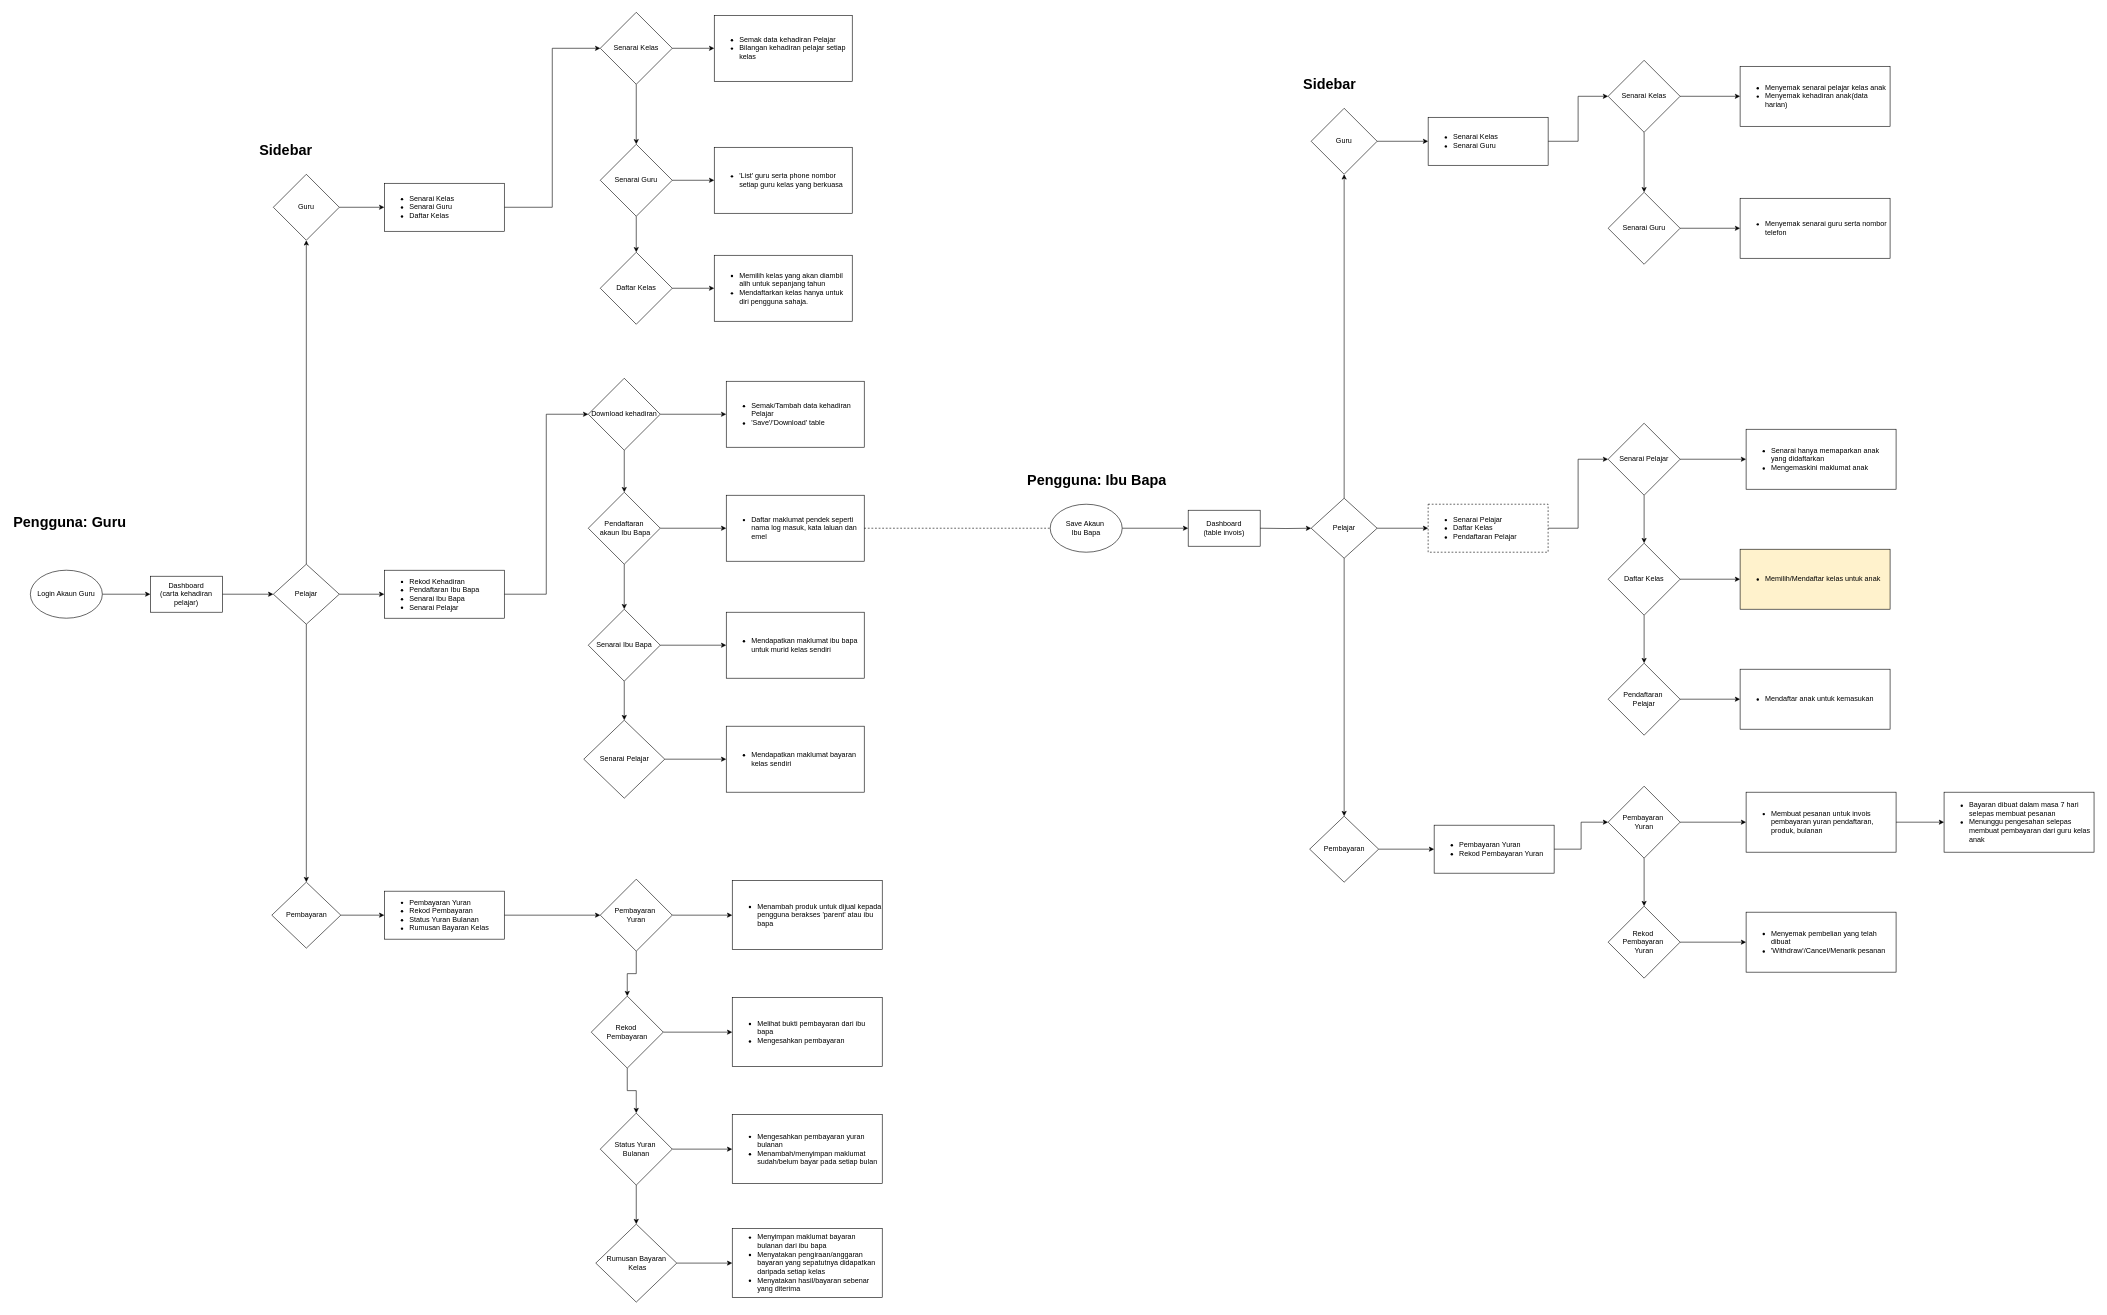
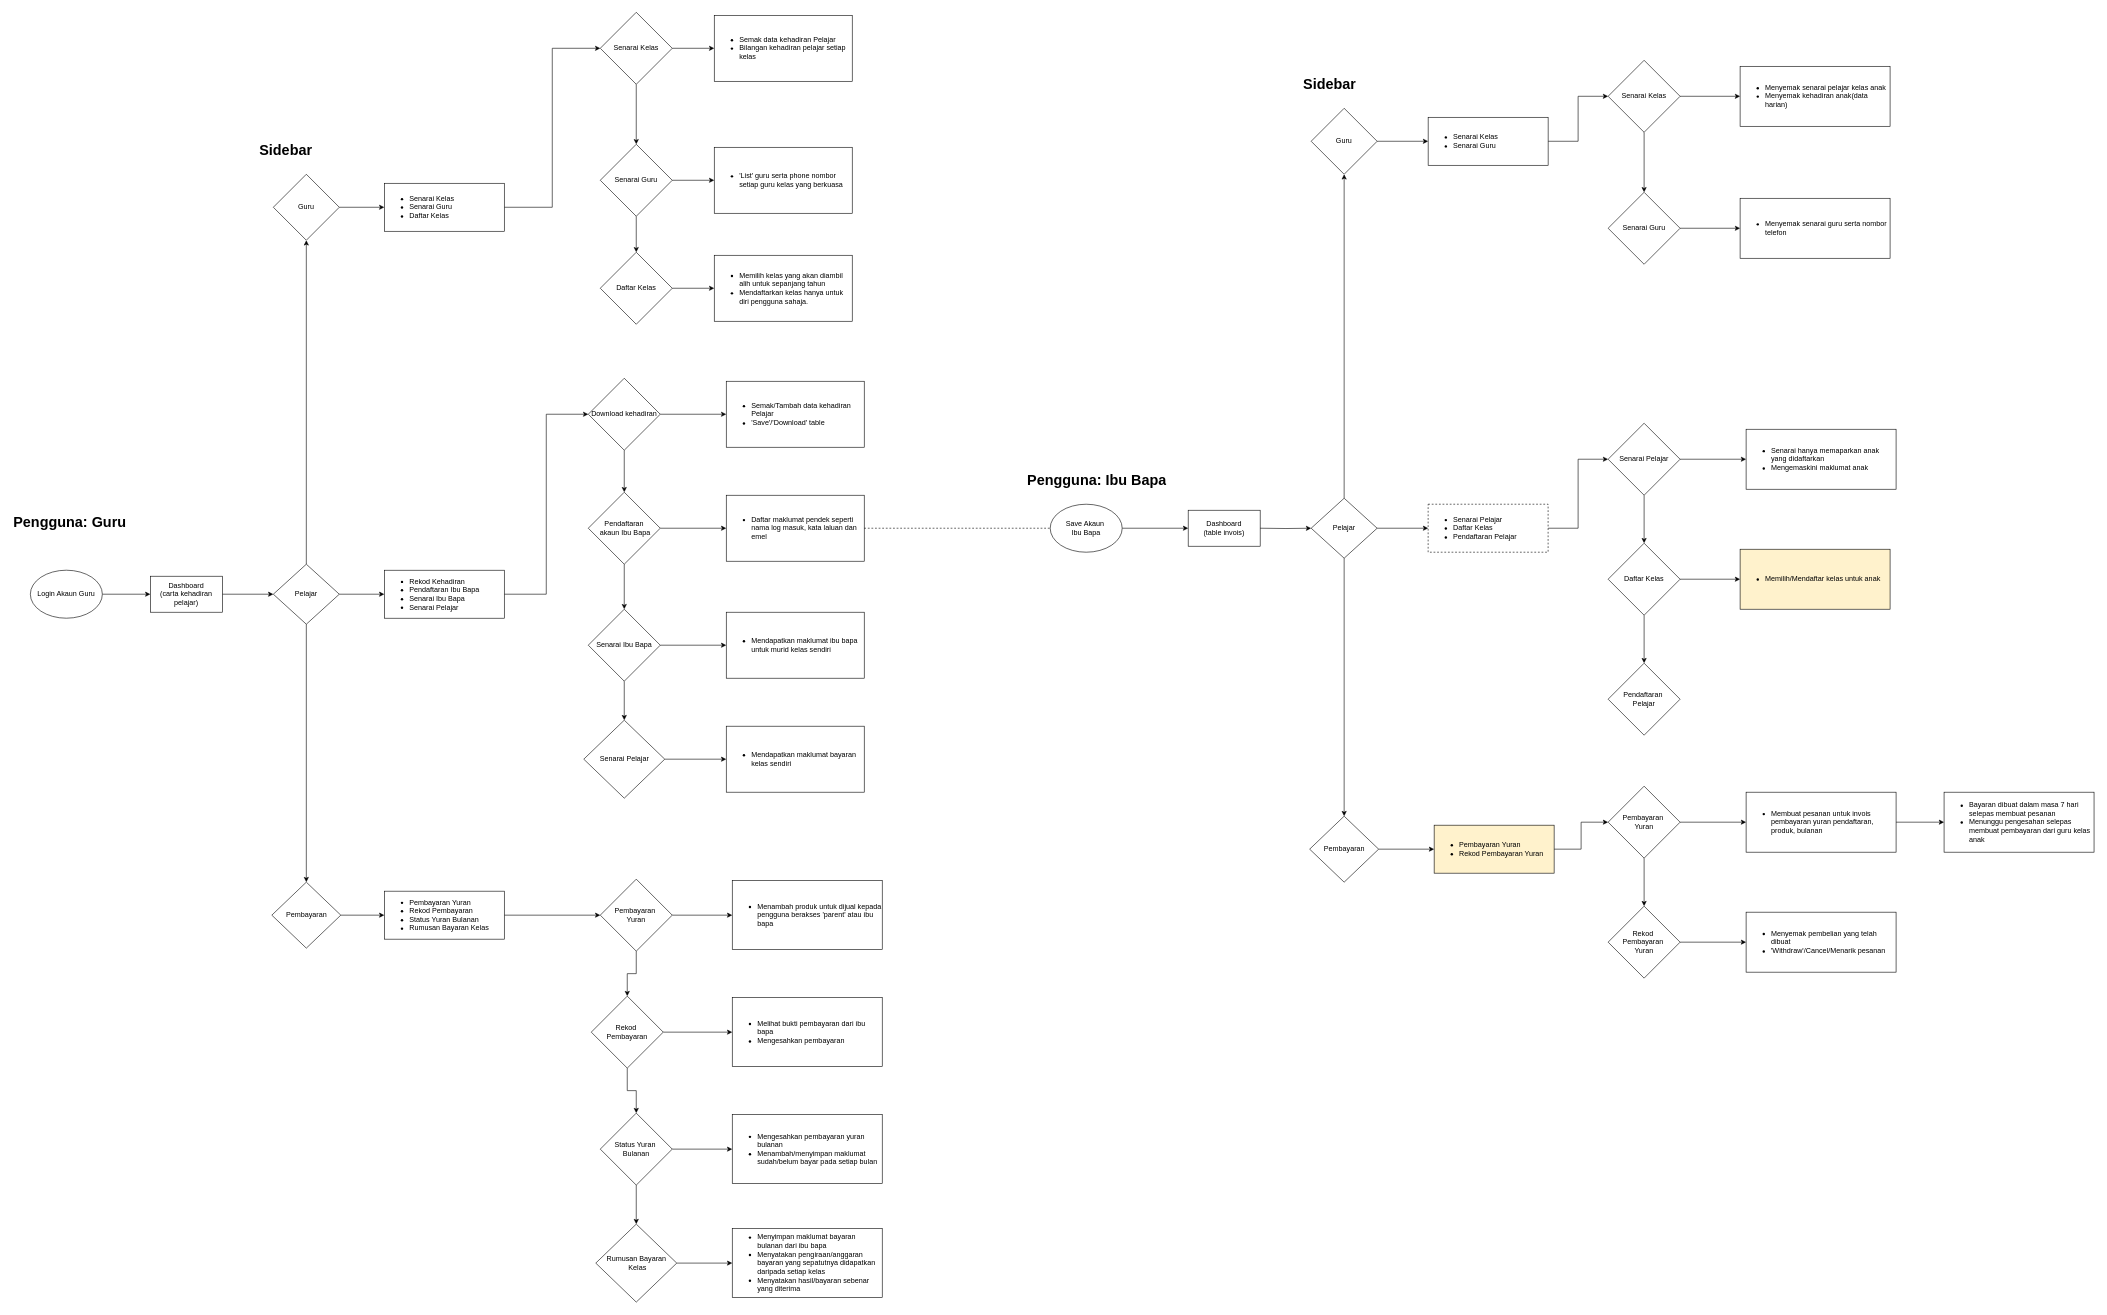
edge "Pendaftaran Pelajar" -> "Mendaftar anak untuk kemasukan": removed
node "Mendaftar anak untuk kemasukan": removed
node "Pembayaran Yuran Rekod Pembayaran Yuran": fillcolor #ffffff -> #fff2cc
